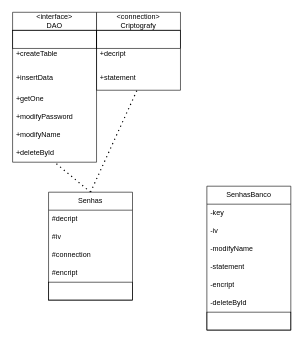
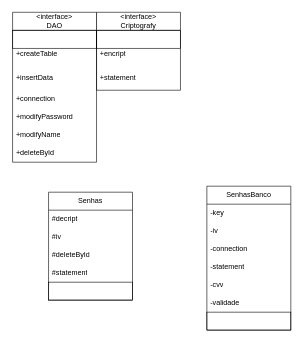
node "<connection> Criptografy": label "<connection> Criptografy" -> "<interface> Criptografy"
node "+decript": label "+decript" -> "+encript"
node "+getOne": label "+getOne" -> "+connection"
edge "+statement" -- "Senhas": removed
edge "<interface> DAO" -- "Senhas": removed
node "-modifyName": label "-modifyName" -> "-connection"
node "#connection": label "#connection" -> "#deleteById"
node "#encript": label "#encript" -> "#statement"
node "-encript": label "-encript" -> "-cvv"
node "-deleteById": label "-deleteById" -> "-validade"
